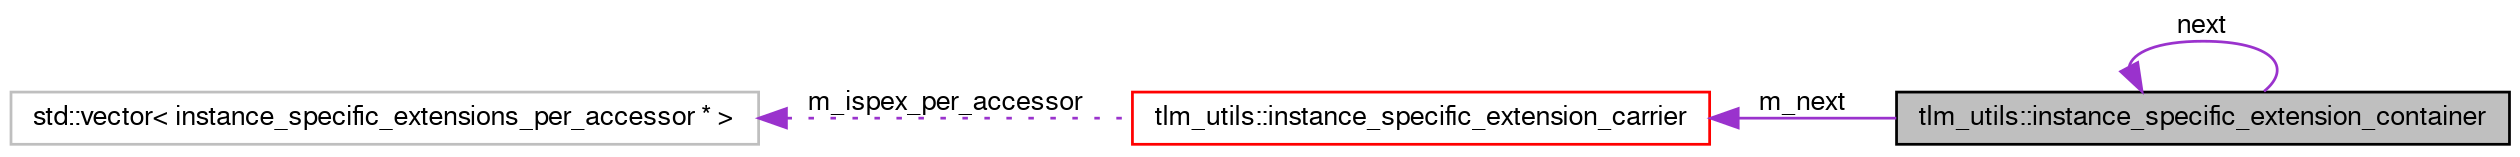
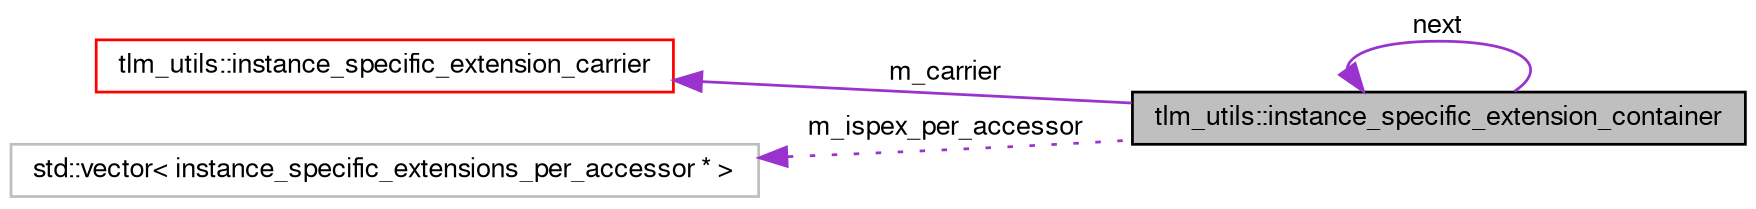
edge "tlm_utils::instance_specific_extension_container" -> "tlm_utils::instance_specific_extension_carrier": label "m_next" -> "m_carrier"
edge "tlm_utils::instance_specific_extension_carrier" -> "std::vector< instance_specific_extensions_per_accessor * >": now "tlm_utils::instance_specific_extension_container" -> "std::vector< instance_specific_extensions_per_accessor * >"
